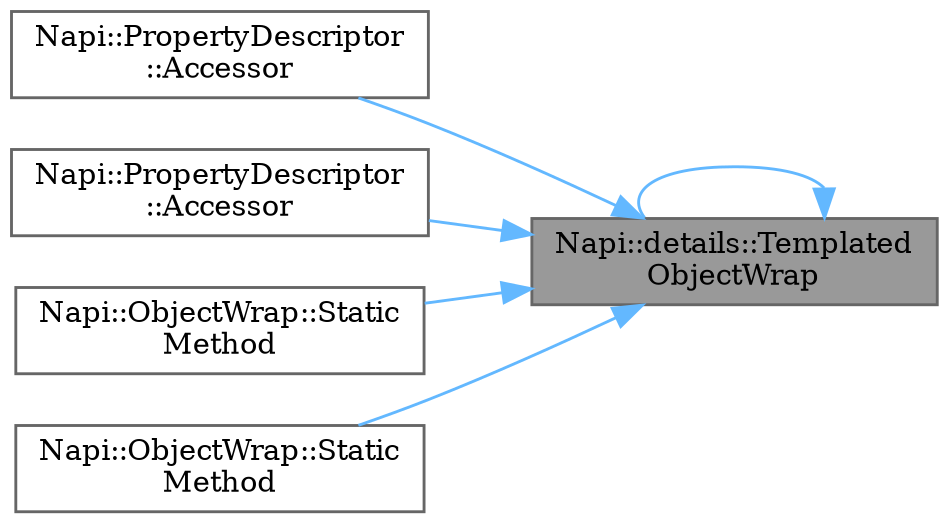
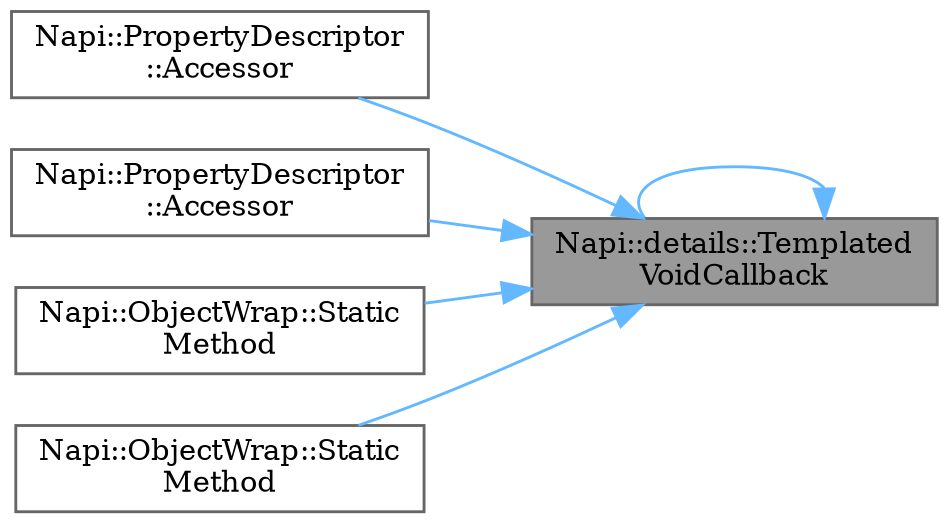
node "Napi::details::Templated ObjectWrap": label "Napi::details::Templated ObjectWrap" -> "Napi::details::Templated VoidCallback"
